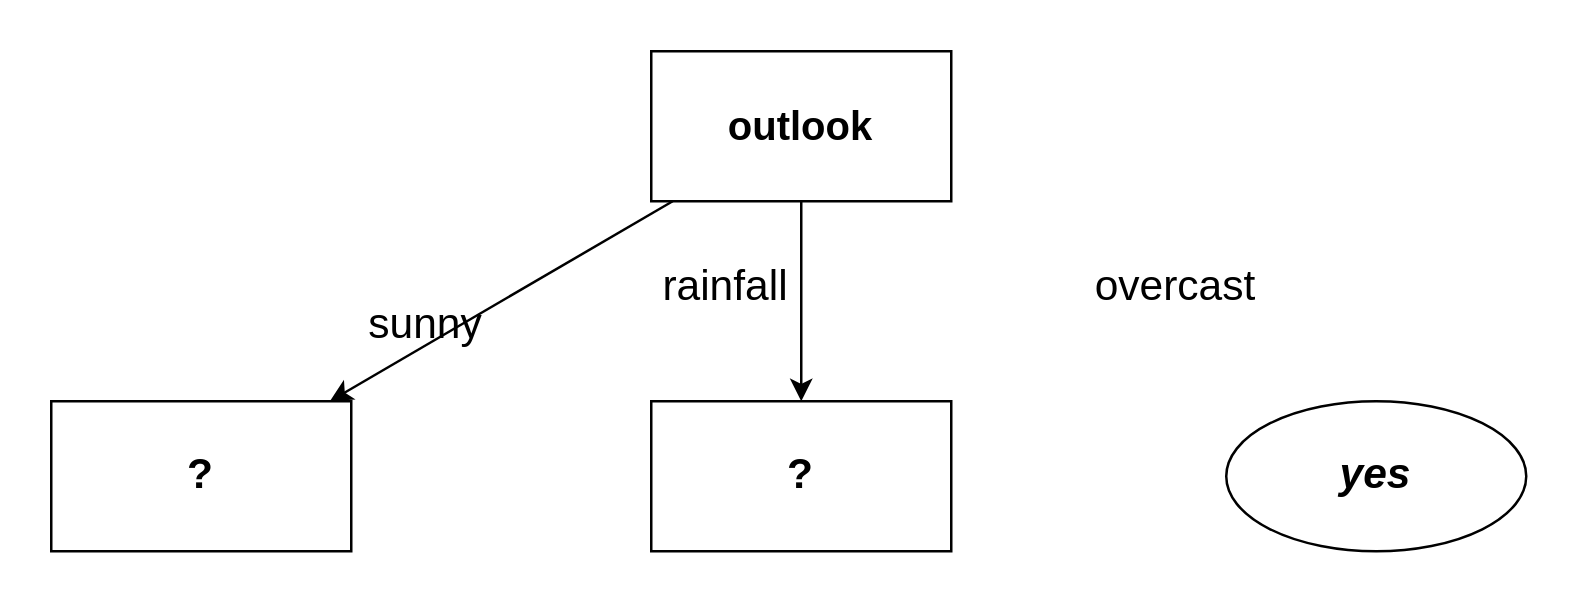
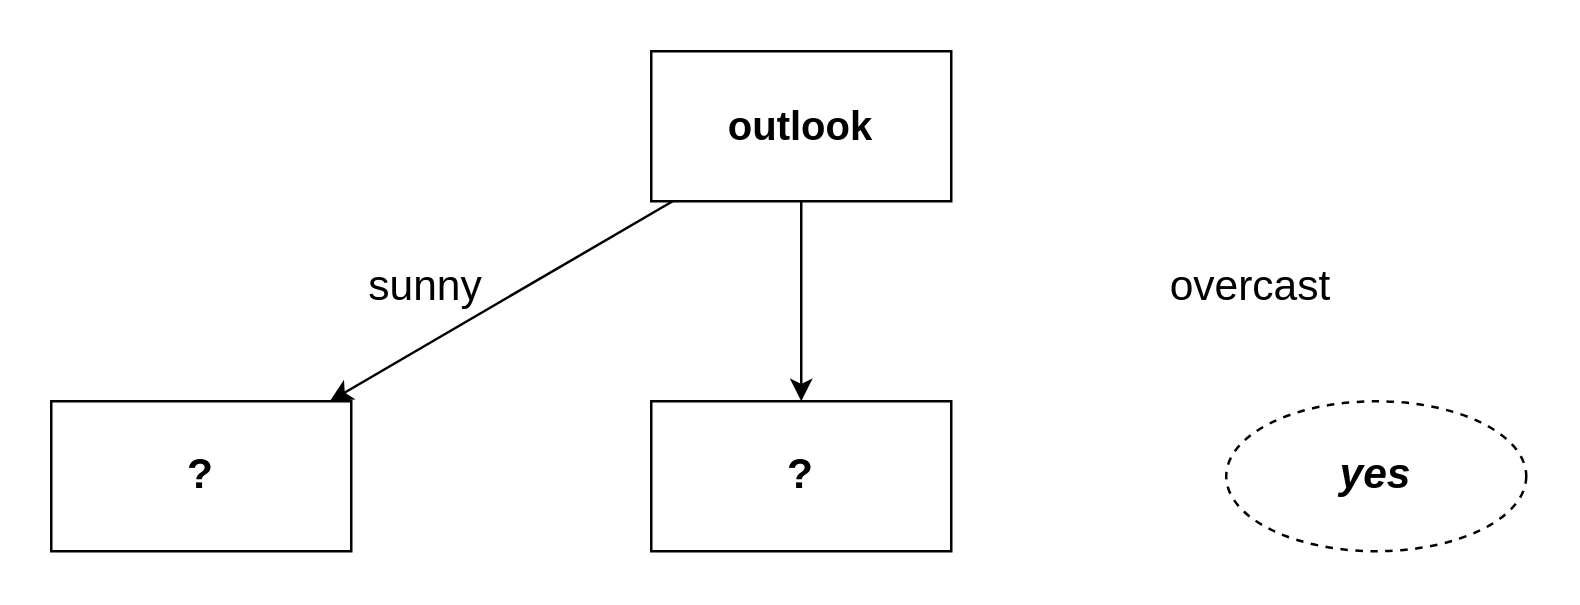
node "rainfall": removed
node "overcast": moved (1176, 289) -> (1251, 289)
node "sunny": moved (426, 326) -> (426, 289)
node "yes": style solid -> dashed
